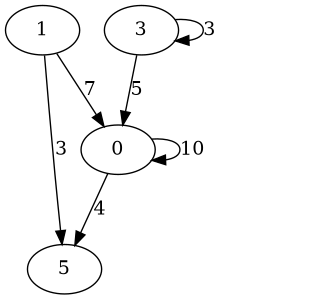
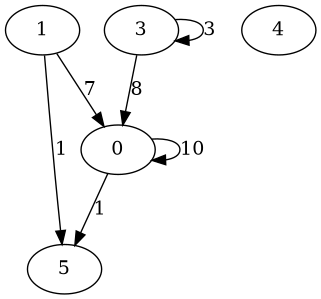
node "4": added
edge "3" -> "0": label "5" -> "8"
edge "1" -> "5": label "3" -> "1"
edge "0" -> "5": label "4" -> "1"
